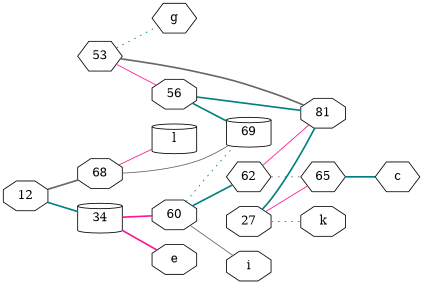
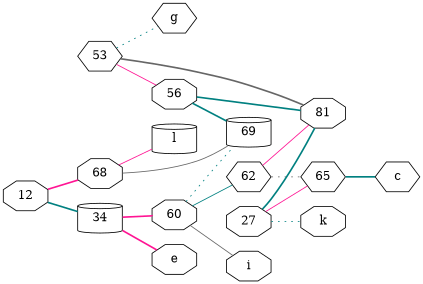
edge "68" -- "12": color gray40 -> deeppink
edge "62" -- "60": style bold -> solid
